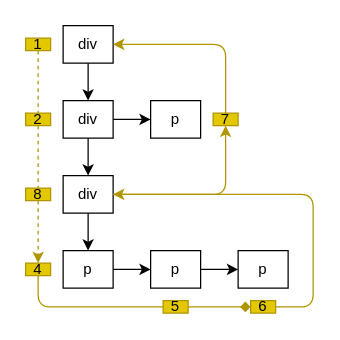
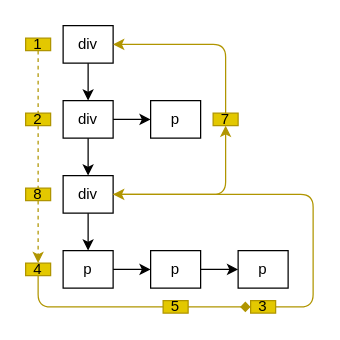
node "6": label "6" -> "3"
